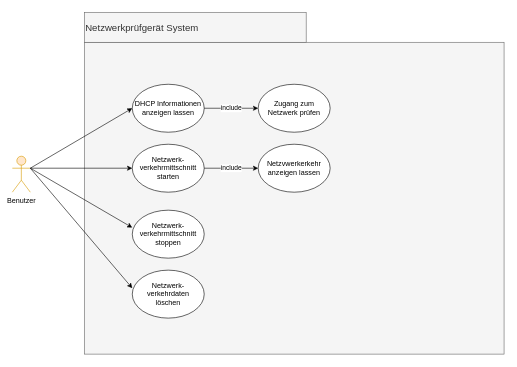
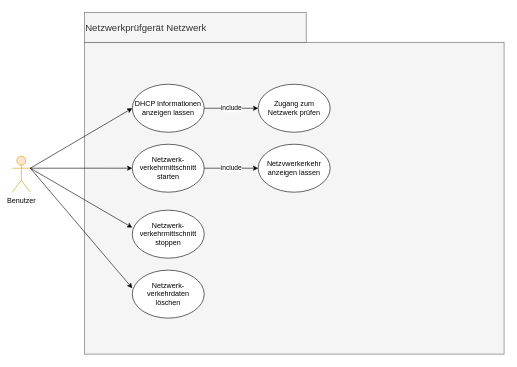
node "Netzwerkprüfgerät System": label "Netzwerkprüfgerät System" -> "Netzwerkprüfgerät Netzwerk"
